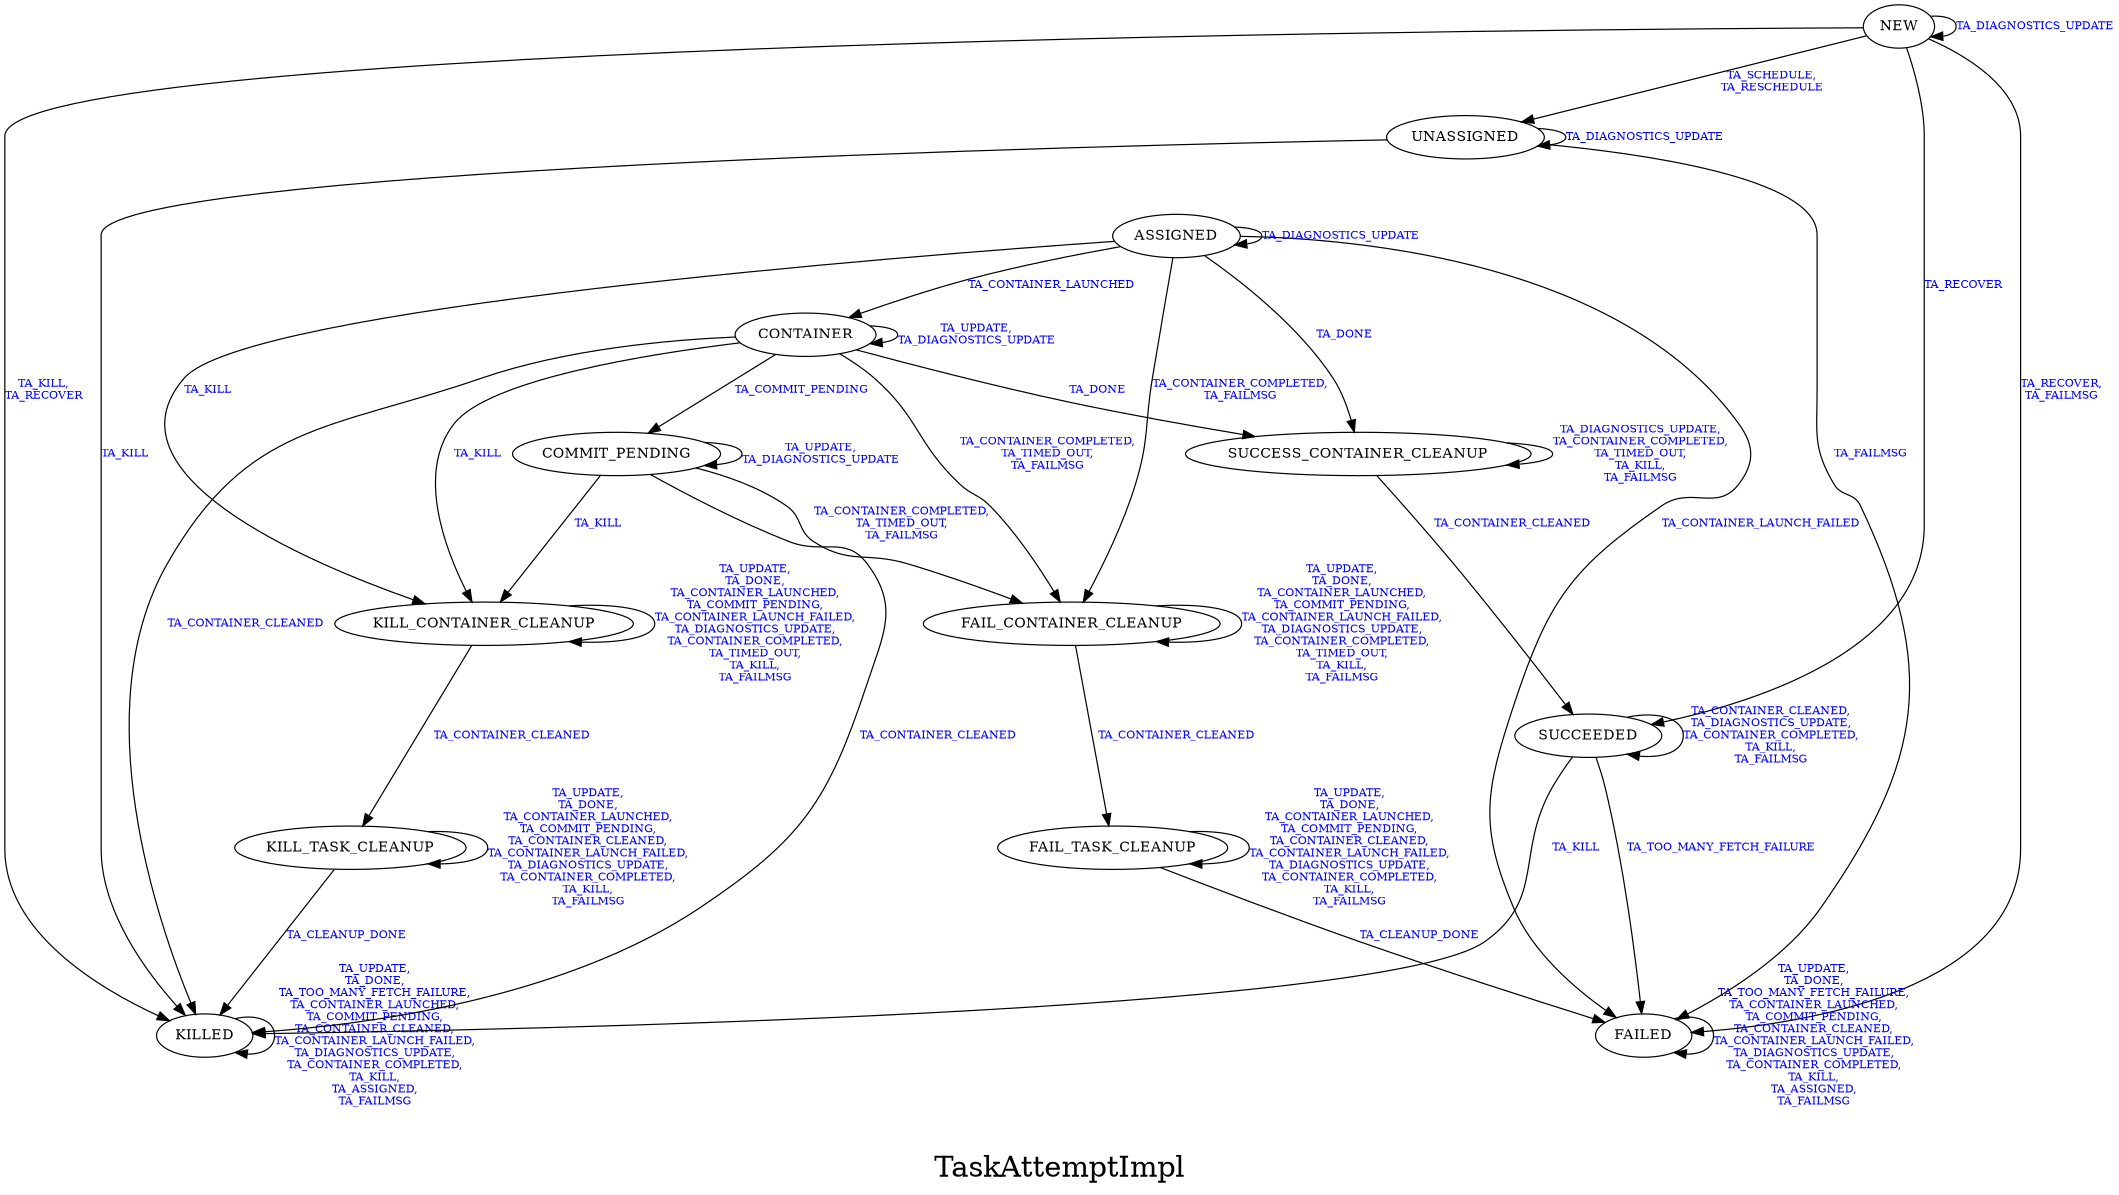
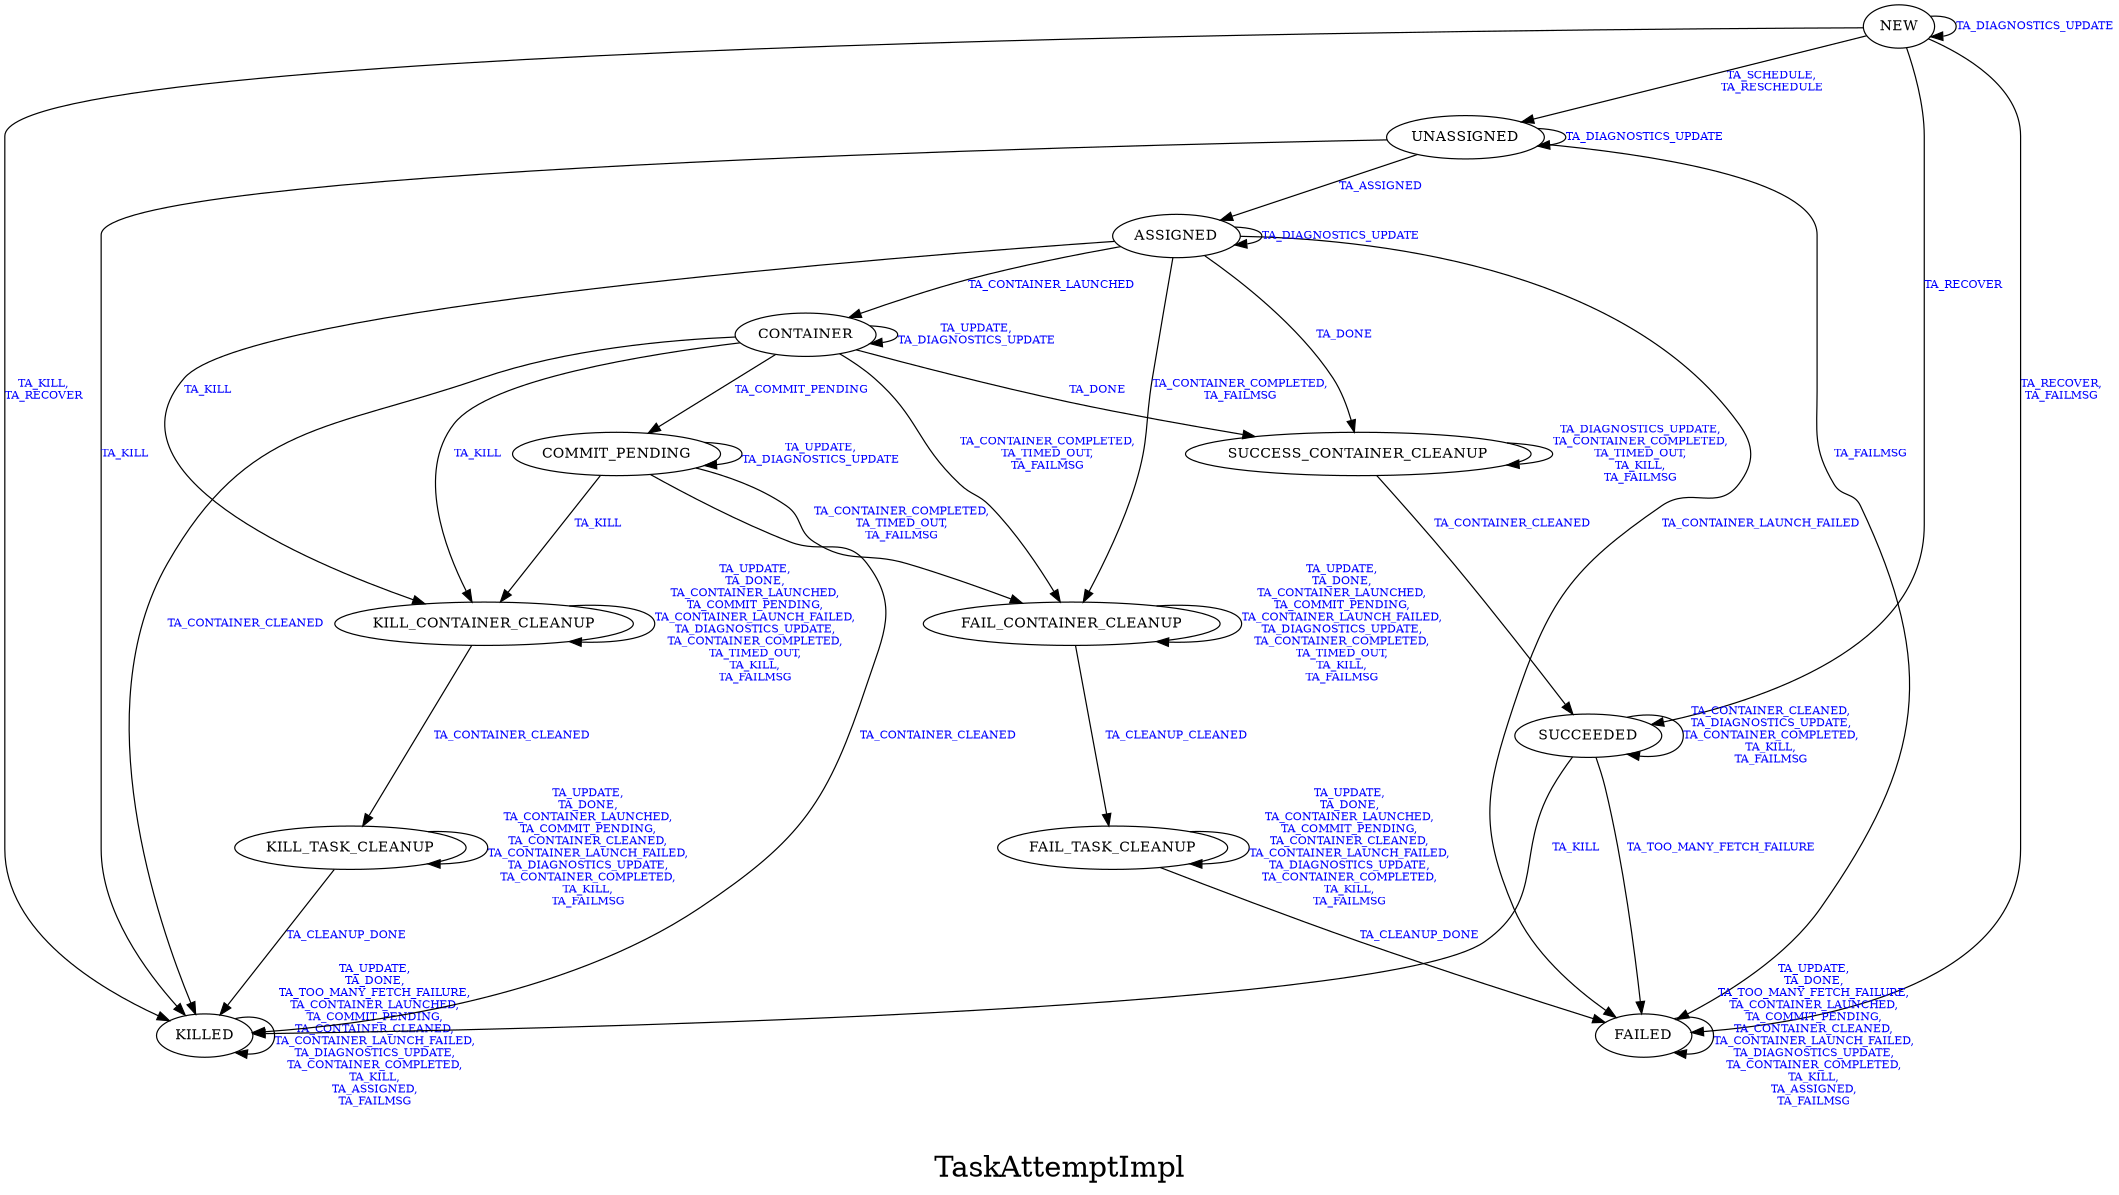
edge "UNASSIGNED" -> "ASSIGNED": added, label "TA_ASSIGNED"
edge "FAIL_CONTAINER_CLEANUP" -> "FAIL_TASK_CLEANUP": label "TA_CONTAINER_CLEANED" -> "TA_CLEANUP_CLEANED"
